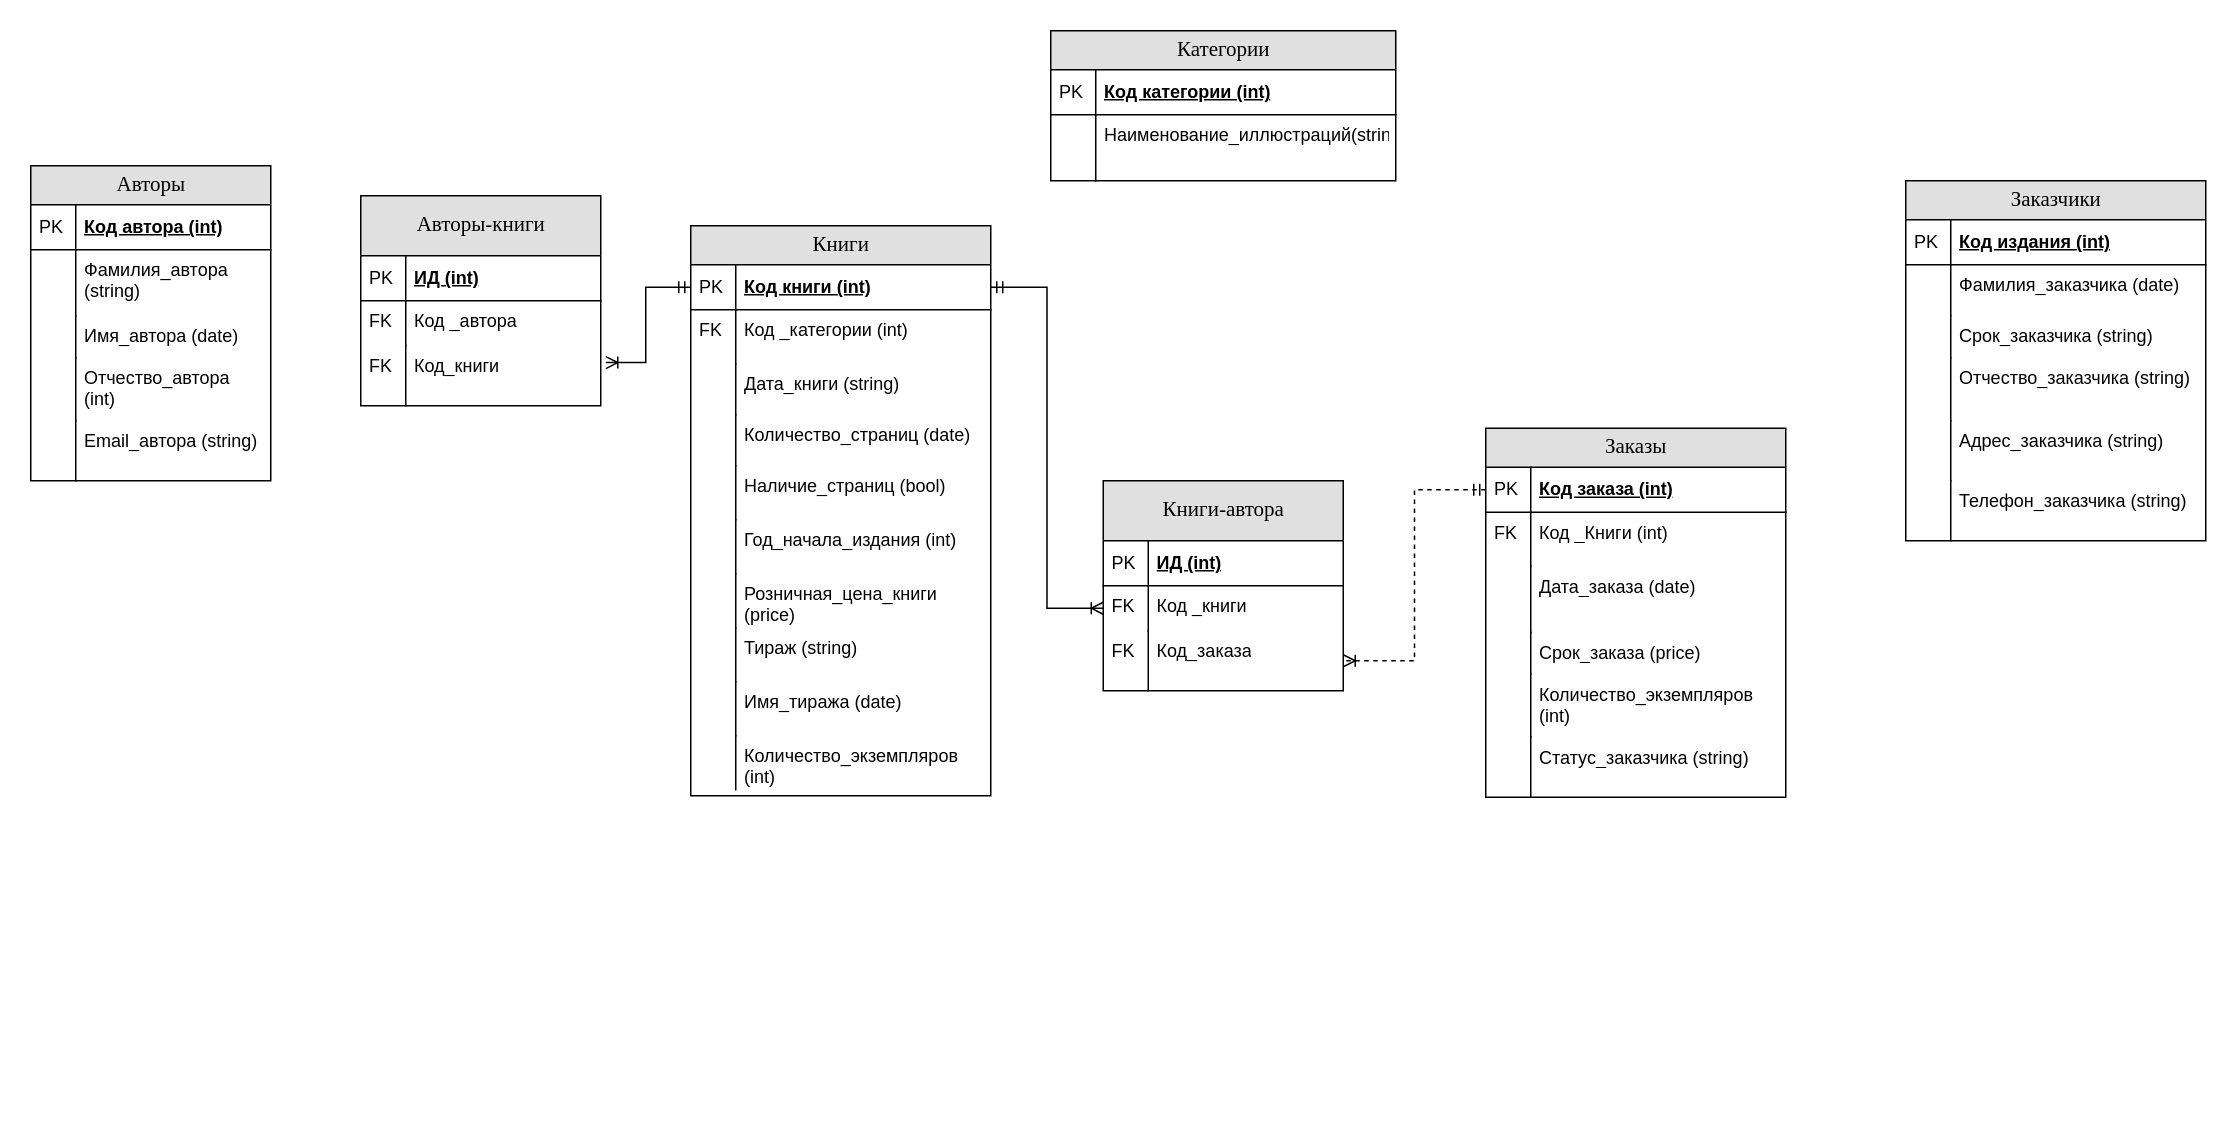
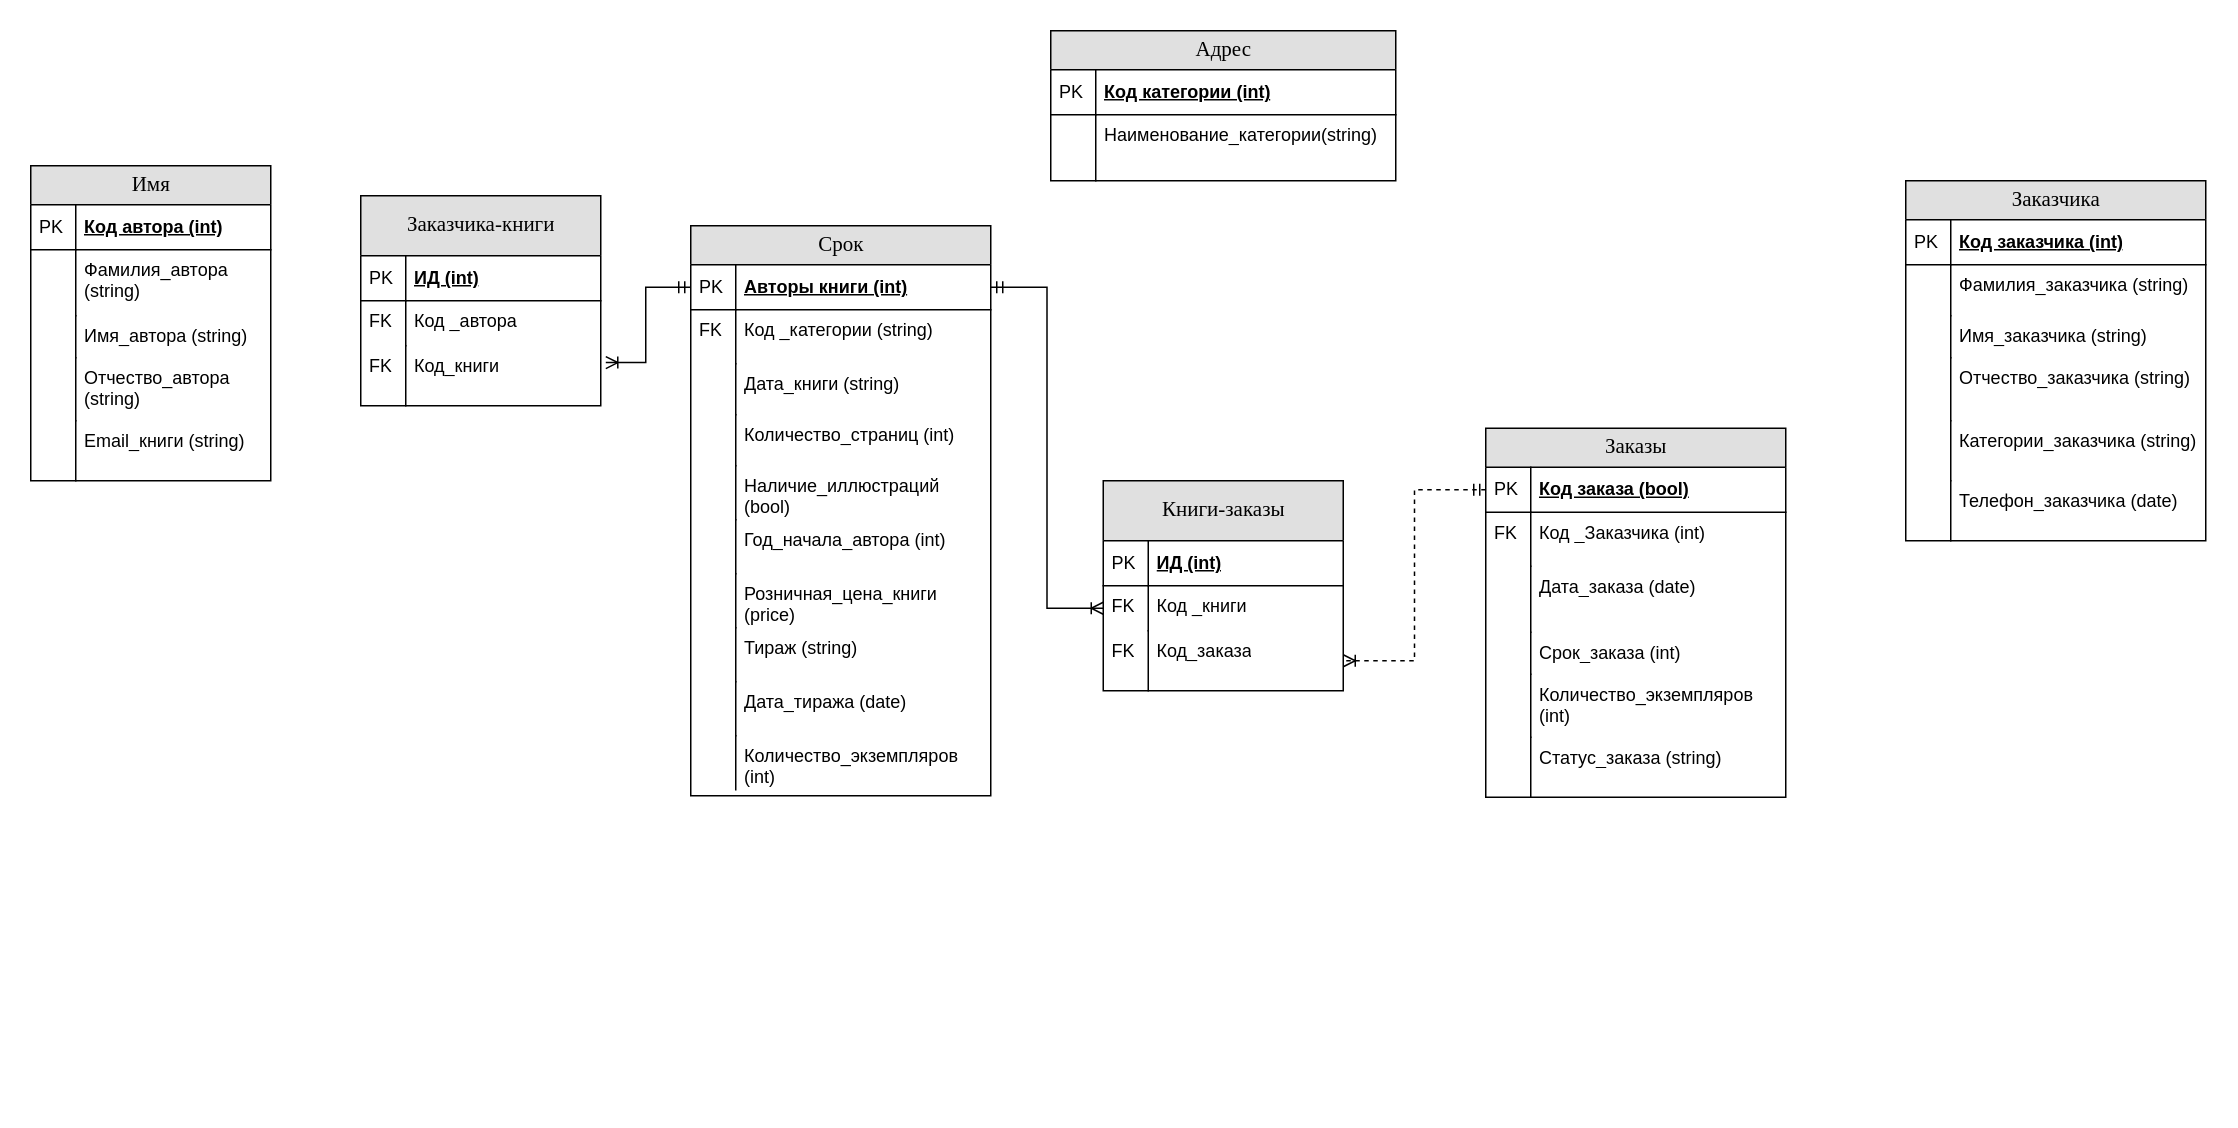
node "Категории": label "Категории" -> "Адрес"
node "Наименование_иллюстраций(string)": label "Наименование_иллюстраций(string)" -> "Наименование_категории(string)"
node "Авторы": label "Авторы" -> "Имя"
node "Заказчики": label "Заказчики" -> "Заказчика"
node "Авторы-книги": label "Авторы-книги" -> "Заказчика-книги"
node "Код издания (int)": label "Код издания (int)" -> "Код заказчика (int)"
node "Книги": label "Книги" -> "Срок"
node "Фамилия_заказчика (date)": label "Фамилия_заказчика (date)" -> "Фамилия_заказчика (string)"
node "Код книги (int)": label "Код книги (int)" -> "Авторы книги (int)"
node "Код _категории (int)": label "Код _категории (int)" -> "Код _категории (string)"
node "Имя_автора (date)": label "Имя_автора (date)" -> "Имя_автора (string)"
node "Срок_заказчика (string)": label "Срок_заказчика (string)" -> "Имя_заказчика (string)"
node "Отчество_автора (int)": label "Отчество_автора (int)" -> "Отчество_автора (string)"
node "Адрес_заказчика (string)": label "Адрес_заказчика (string)" -> "Категории_заказчика (string)"
node "Количество_страниц (date)": label "Количество_страниц (date)" -> "Количество_страниц (int)"
node "Email_автора (string)": label "Email_автора (string)" -> "Email_книги (string)"
node "Наличие_страниц (bool)": label "Наличие_страниц (bool)" -> "Наличие_иллюстраций (bool)"
node "Код заказа (int)": label "Код заказа (int)" -> "Код заказа (bool)"
node "Книги-автора": label "Книги-автора" -> "Книги-заказы"
node "Телефон_заказчика (string)": label "Телефон_заказчика (string)" -> "Телефон_заказчика (date)"
node "Код _Книги (int)": label "Код _Книги (int)" -> "Код _Заказчика (int)"
node "Год_начала_издания (int)": label "Год_начала_издания (int)" -> "Год_начала_автора (int)"
node "Срок_заказа (price)": label "Срок_заказа (price)" -> "Срок_заказа (int)"
node "Имя_тиража (date)": label "Имя_тиража (date)" -> "Дата_тиража (date)"
node "Статус_заказчика (string)": label "Статус_заказчика (string)" -> "Статус_заказа (string)"
